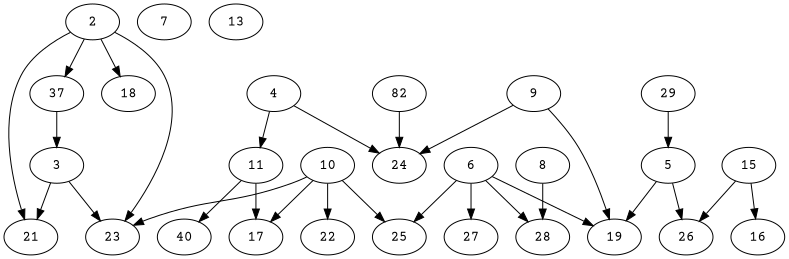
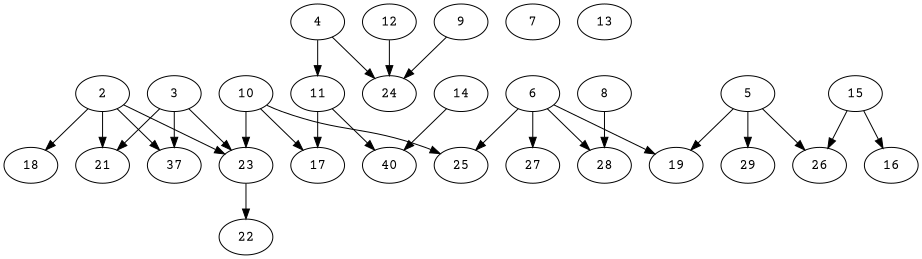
node "82": label "82" -> "12"
node "14": added
edge "37" -> "3": reversed
edge "29" -> "5": reversed
edge "9" -> "19": removed
edge "10" -> "22": now "23" -> "22"
